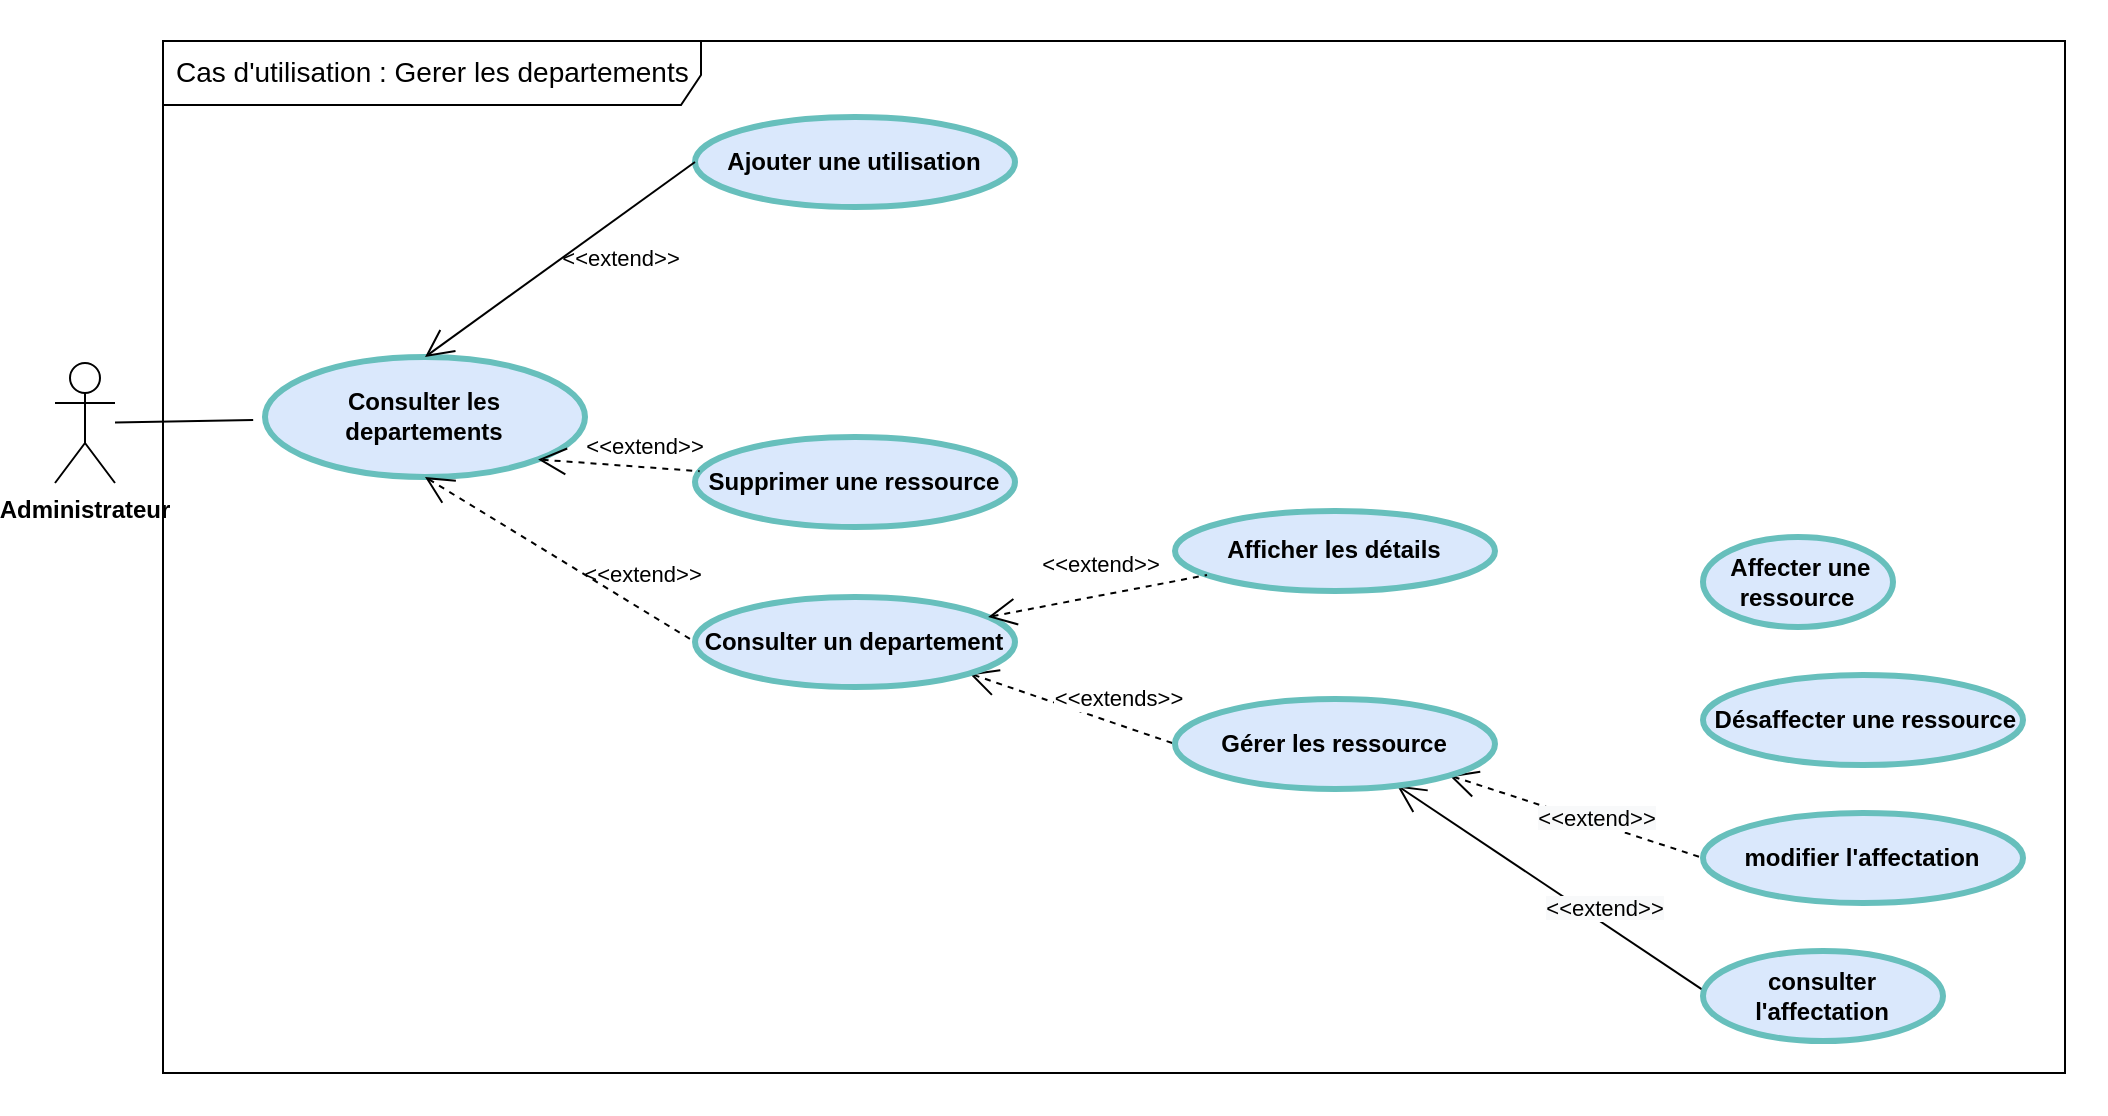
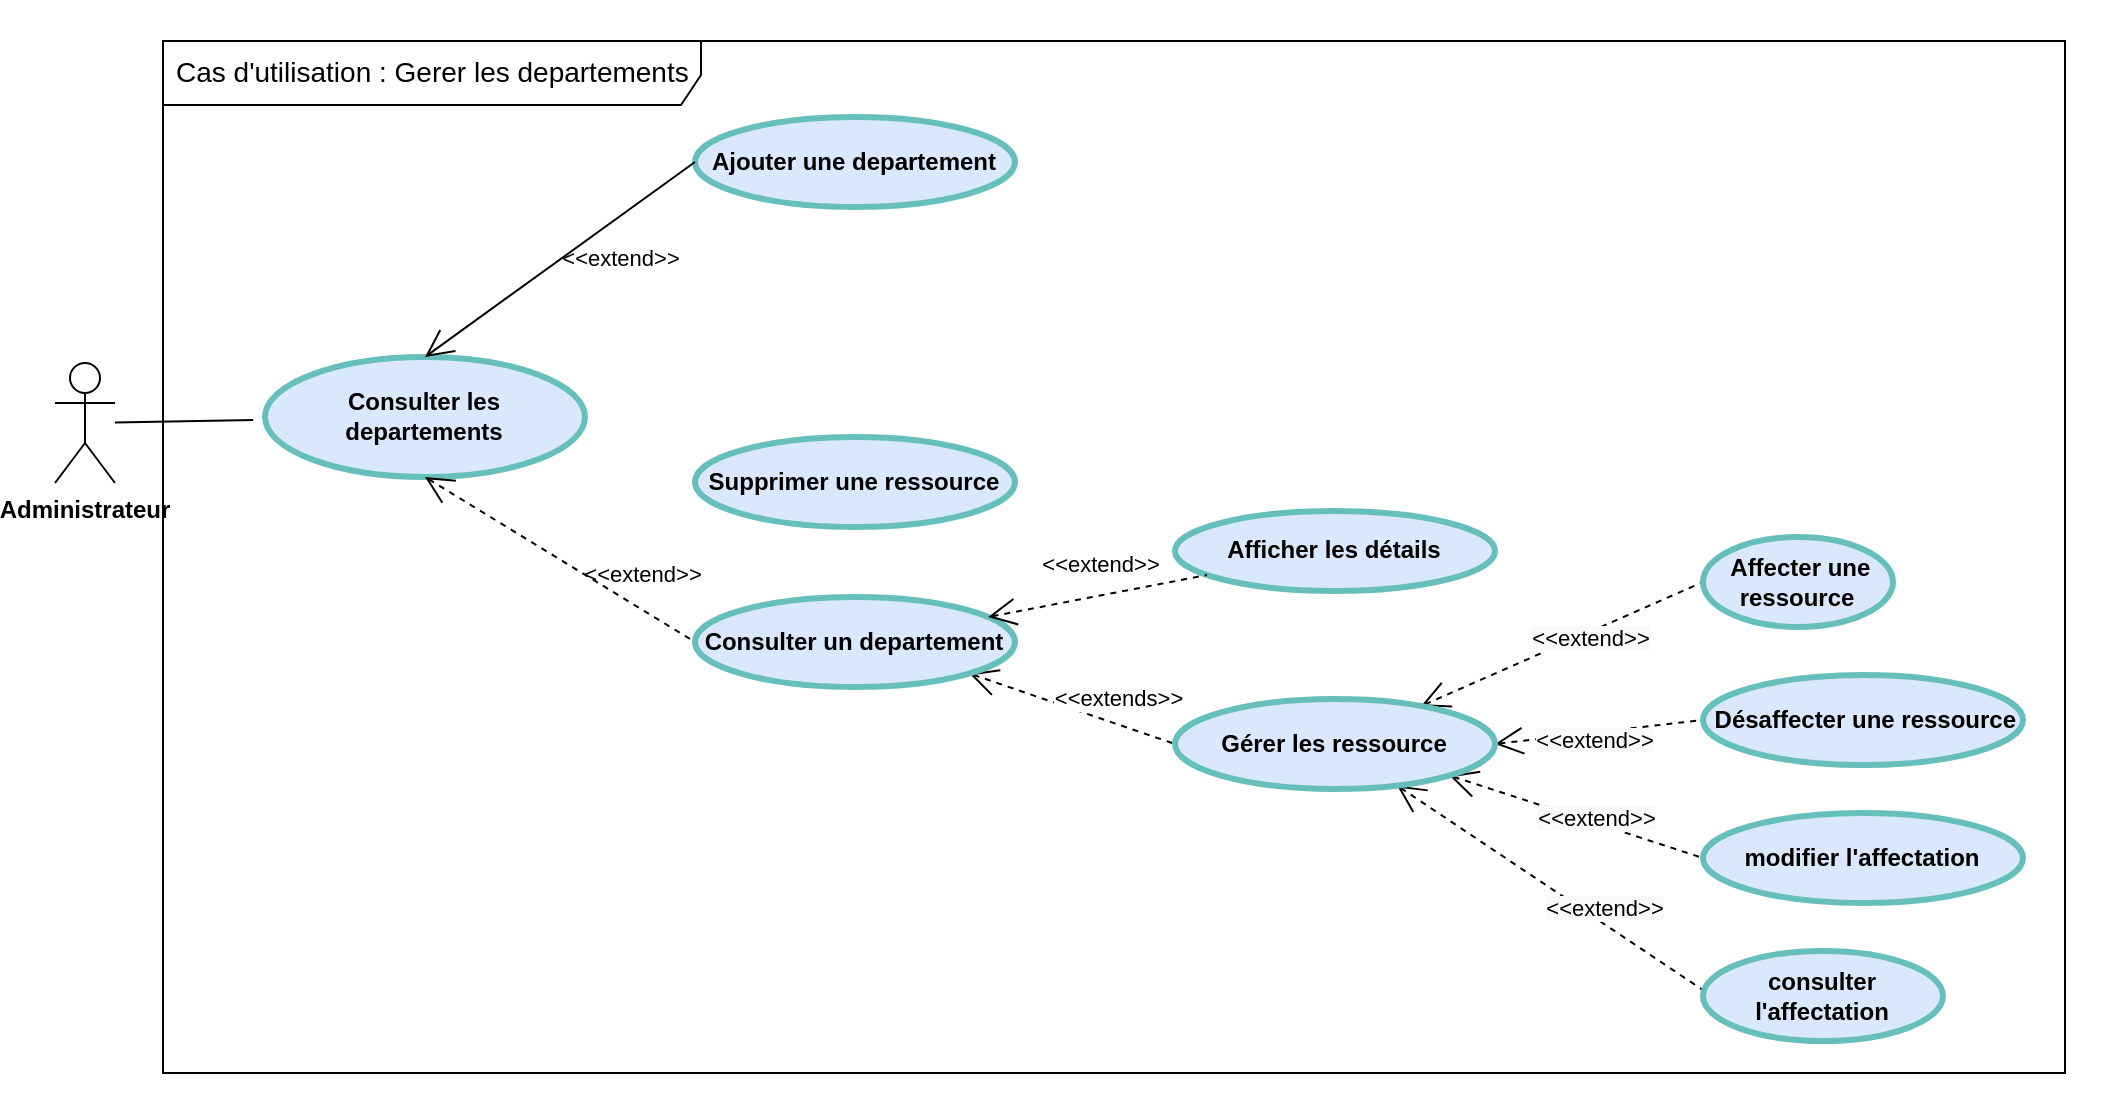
node "Ajouter une utilisation": label "Ajouter une utilisation" -> "Ajouter une departement"
edge "Supprimer une ressource" -> "Consulter les departements": removed, label "<<extend>>"
edge "Affecter une ressource" -> "Gérer les ressource": added, label "<<extend>>"
edge "Désaffecter une ressource" -> "Gérer les ressource": added, label "<<extend>>"
edge "consulter l'affectation" -> "Gérer les ressource": style solid -> dashed
